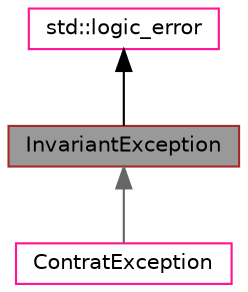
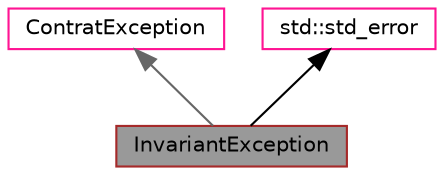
node "std::logic_error": label "std::logic_error" -> "std::std_error"
edge "ContratException" -> "InvariantException": reversed
